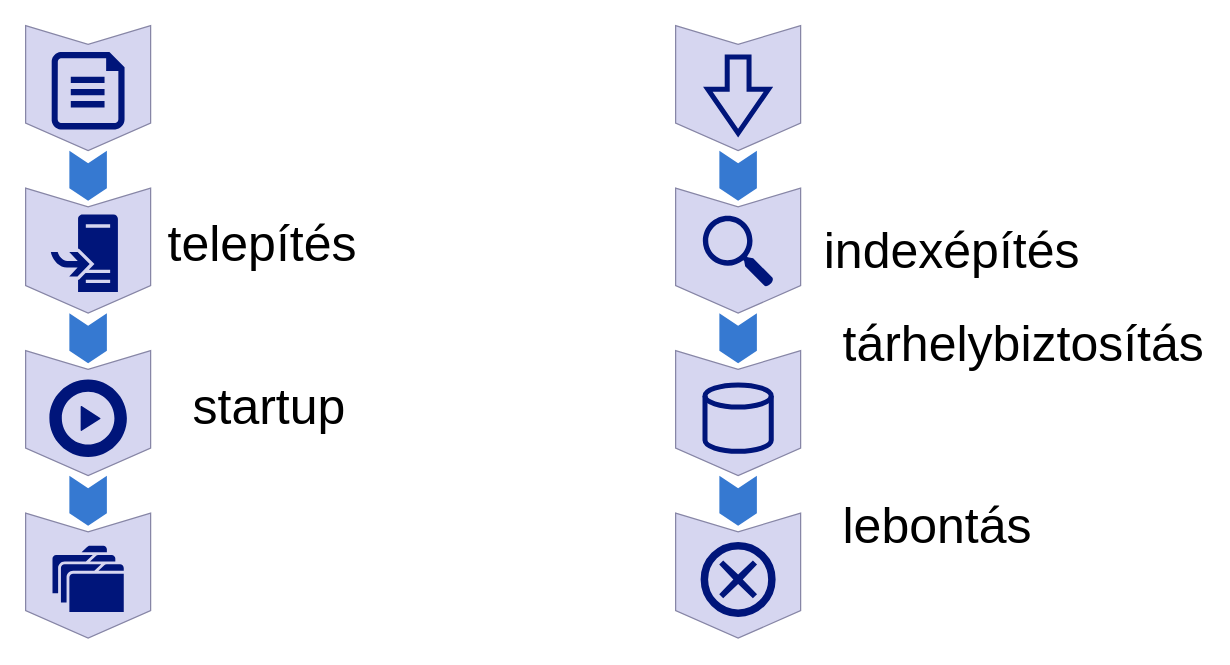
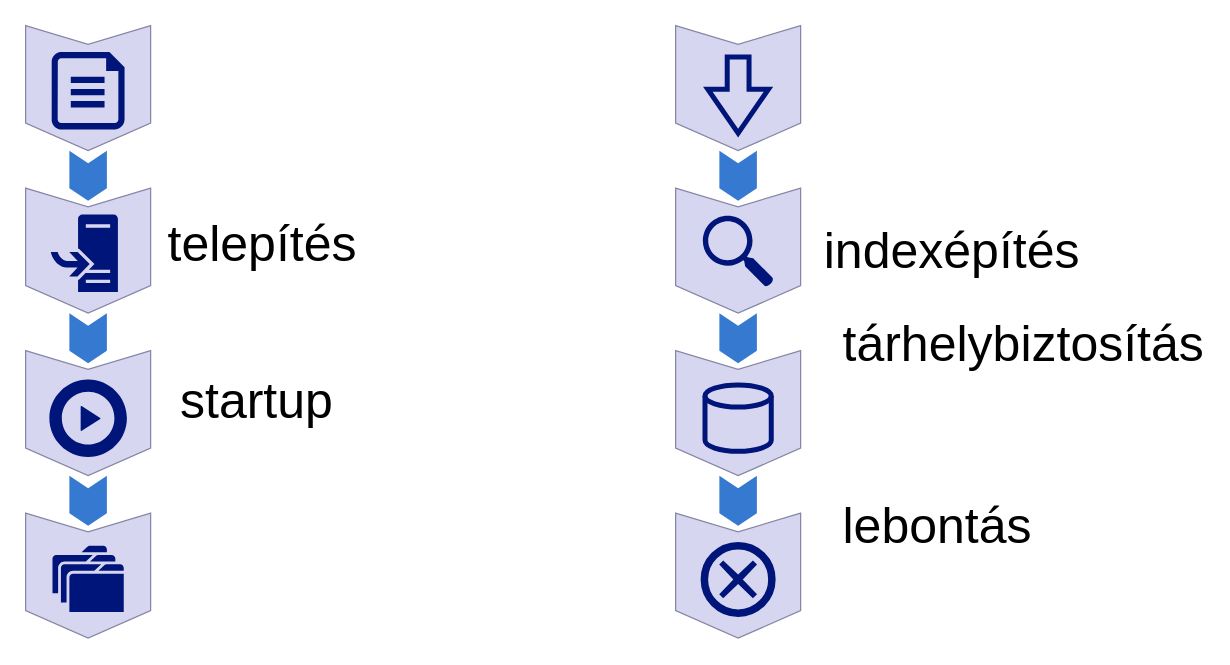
node "startup": moved (372, 405) -> (359, 399)
